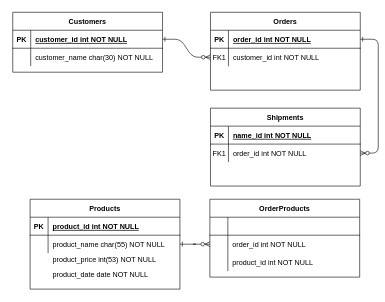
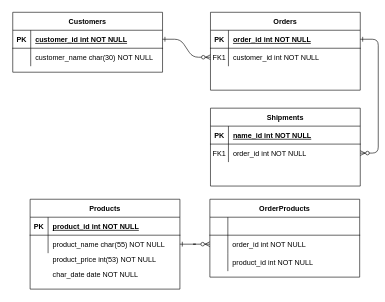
node "product_date date NOT NULL": label "product_date date NOT NULL" -> "char_date date NOT NULL"
